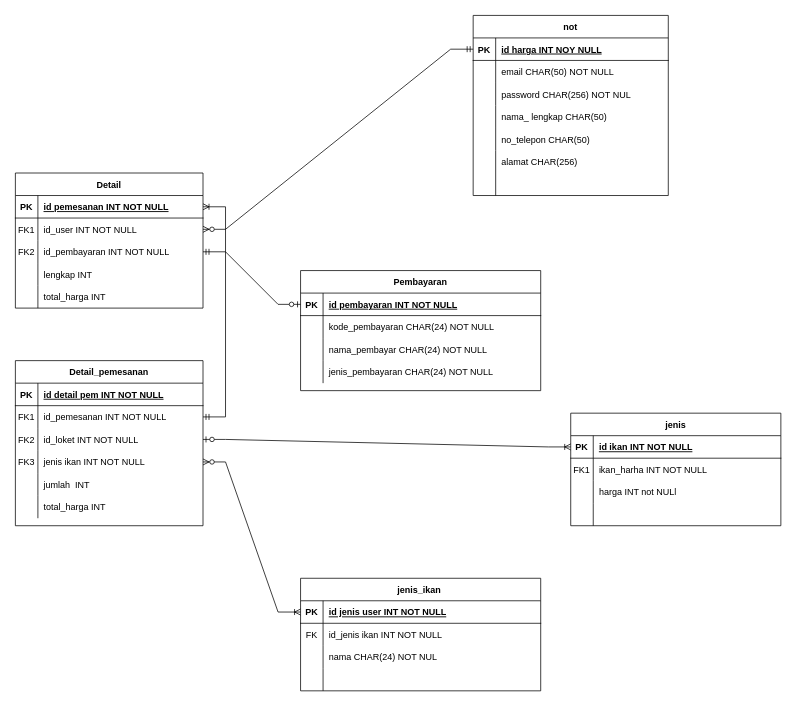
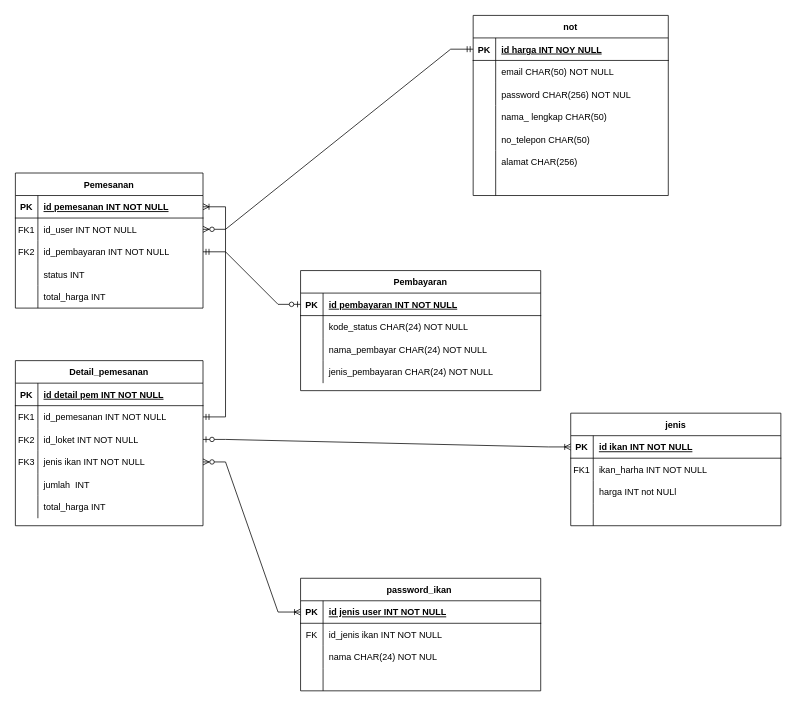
node "Detail": label "Detail" -> "Pemesanan"
node "lengkap INT": label "lengkap INT" -> "status INT"
node "kode_pembayaran CHAR(24) NOT NULL": label "kode_pembayaran CHAR(24) NOT NULL" -> "kode_status CHAR(24) NOT NULL"
node "jenis_ikan": label "jenis_ikan" -> "password_ikan"
